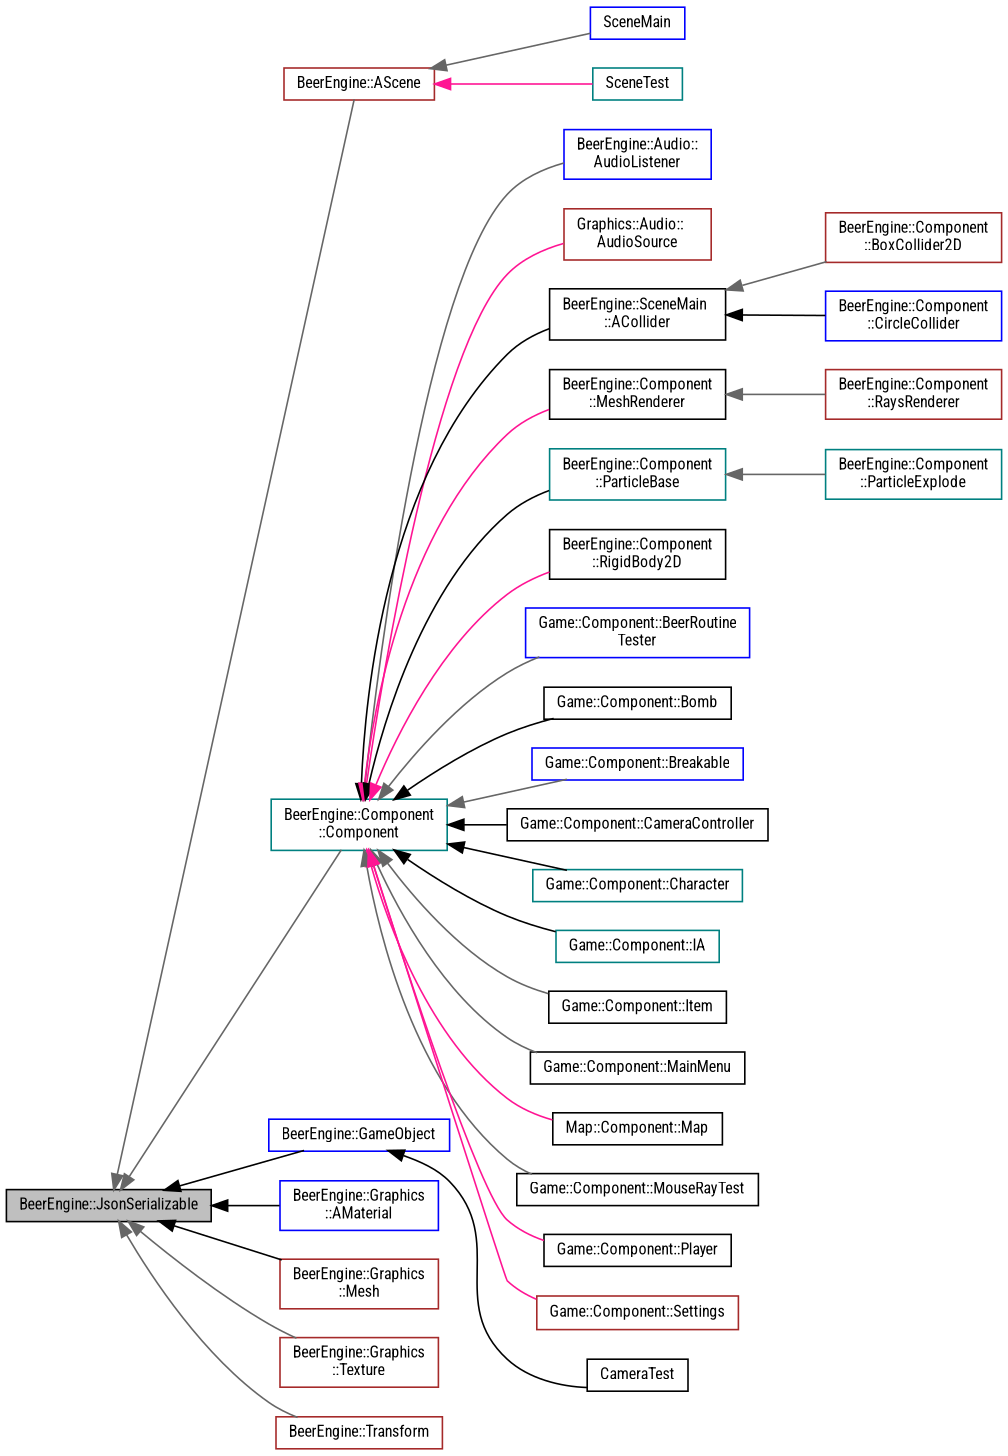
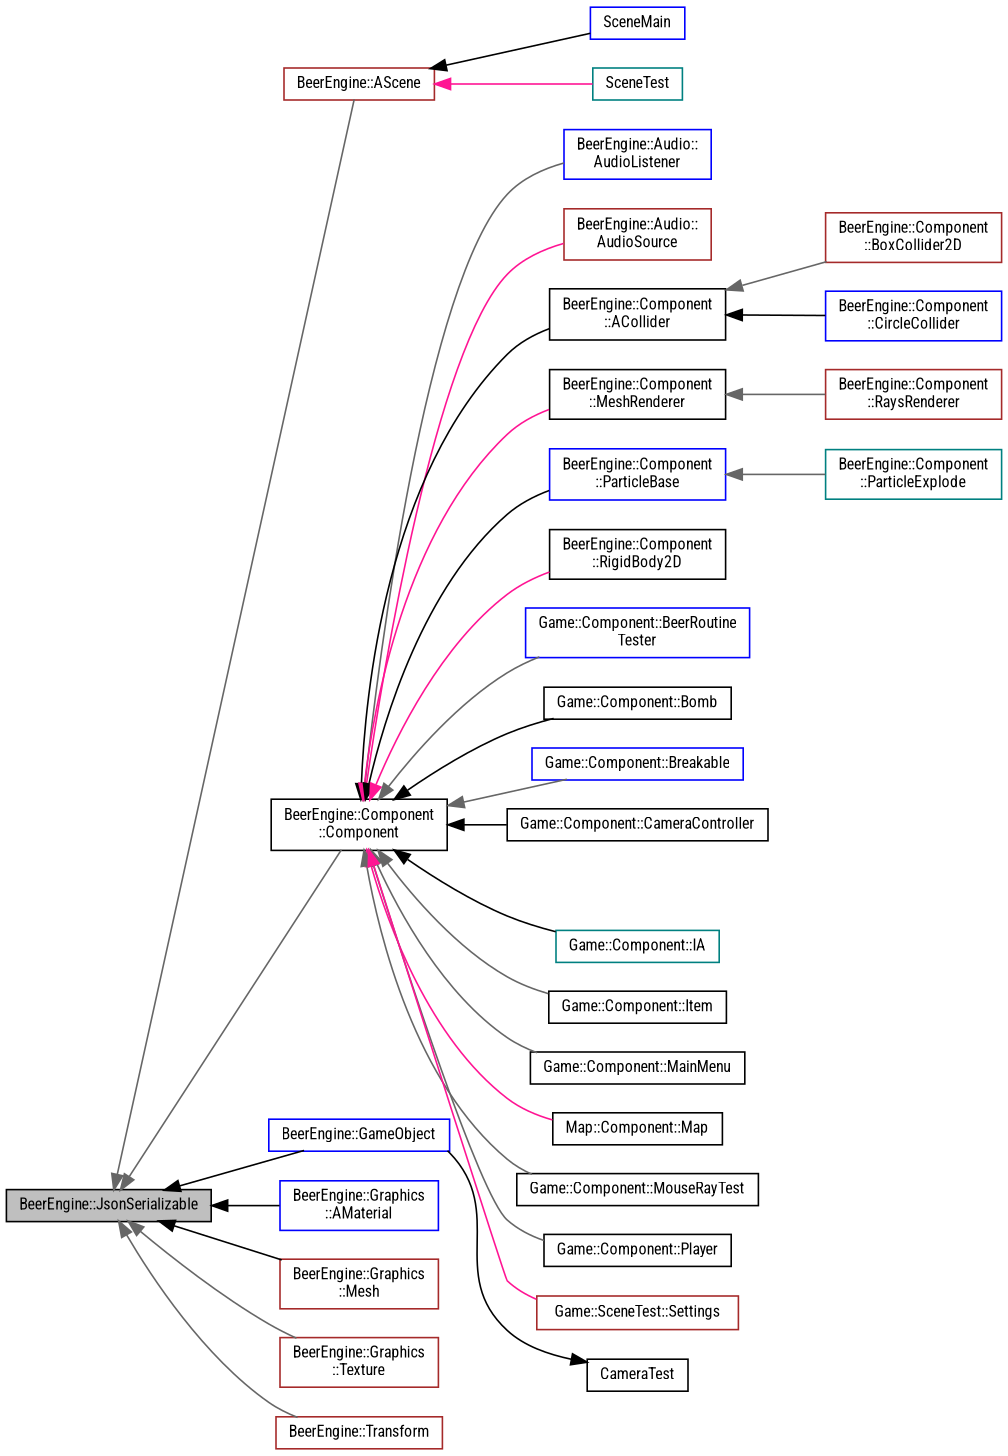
edge "SceneMain" -> "BeerEngine::AScene": color gray40 -> black
node "Graphics::Audio:: AudioSource": label "Graphics::Audio:: AudioSource" -> "BeerEngine::Audio:: AudioSource"
node "BeerEngine::SceneMain ::ACollider": label "BeerEngine::SceneMain ::ACollider" -> "BeerEngine::Component ::ACollider"
node "BeerEngine::Component ::ParticleBase": color teal -> blue
node "BeerEngine::Component ::Component": color teal -> black
node "Game::Component::Character": removed
edge "Game::Component::Player" -> "BeerEngine::Component ::Component": color deeppink -> gray40
edge "CameraTest" -> "BeerEngine::GameObject": reversed
node "Game::Component::Settings": label "Game::Component::Settings" -> "Game::SceneTest::Settings"
